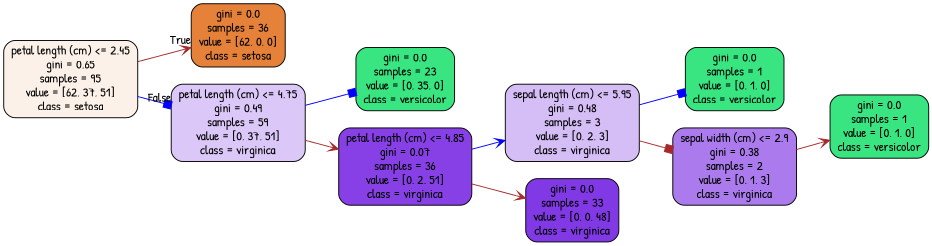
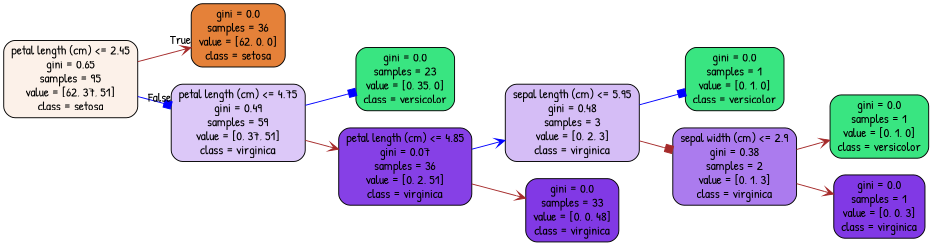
node "gini = 0.0 samples = 1 value = [0, 0, 3] class = virginica": added
